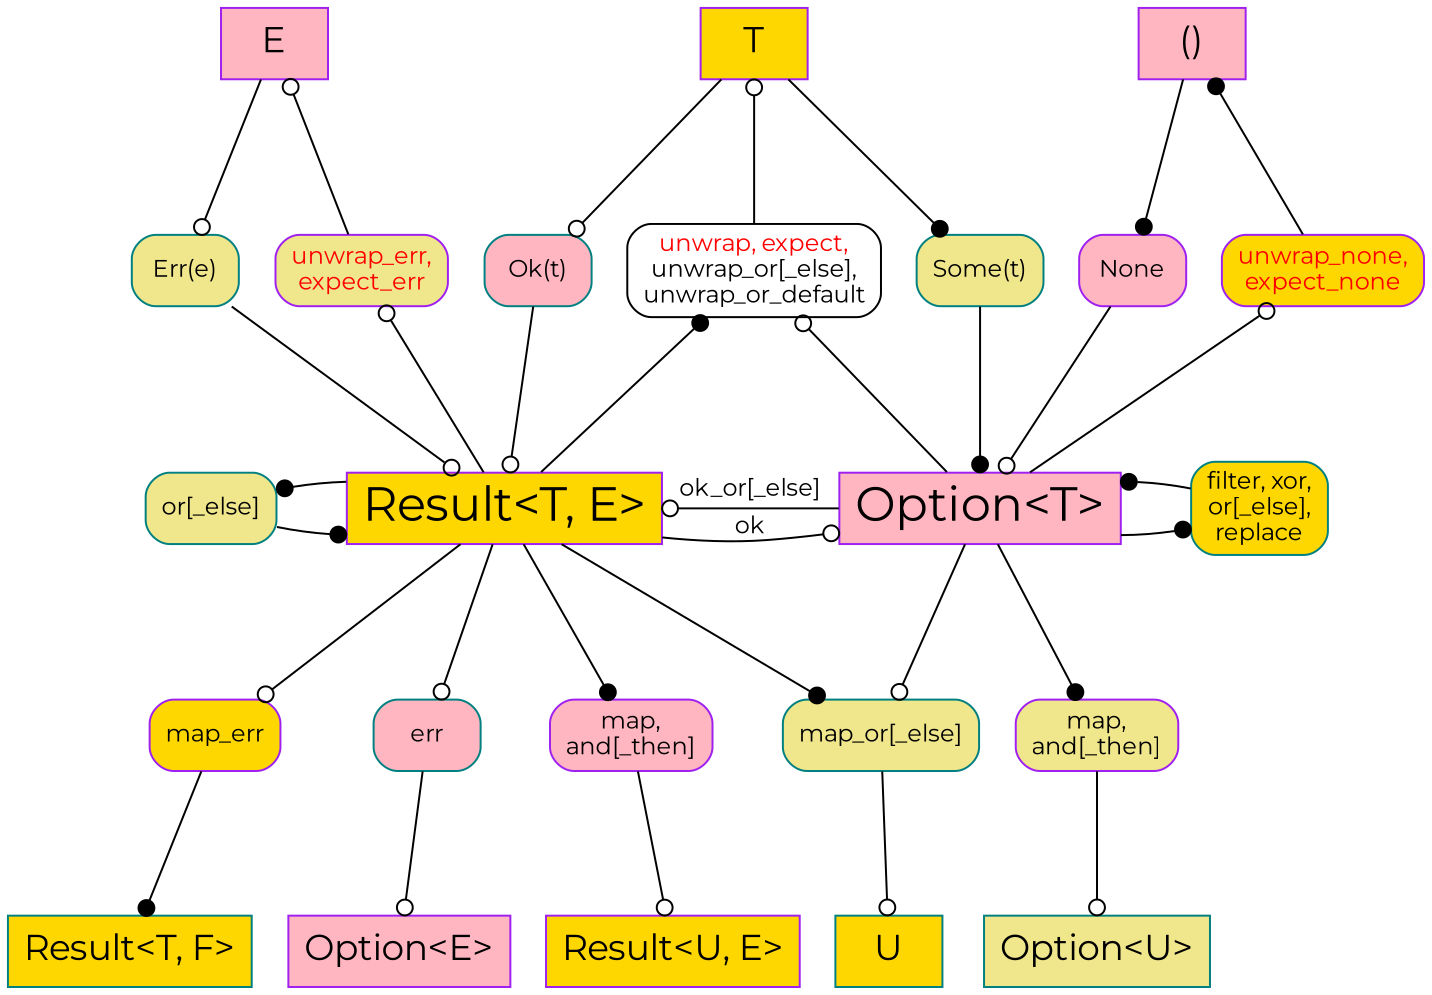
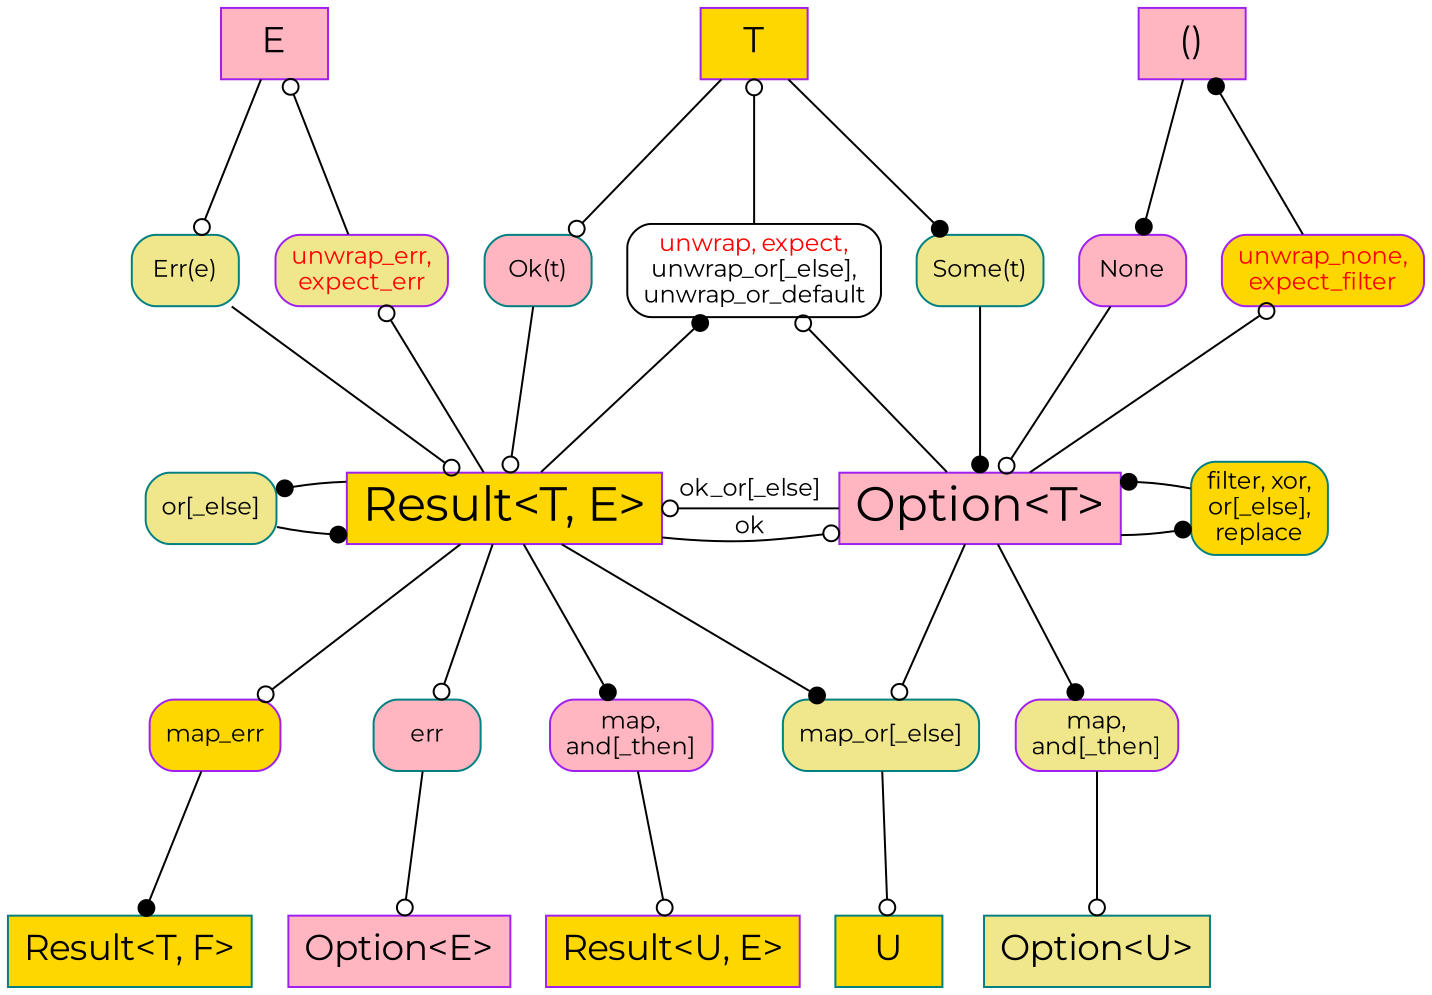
node "unwrap_none, expect_none": label "unwrap_none, expect_none" -> "unwrap_none, expect_filter"
